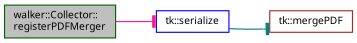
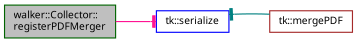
edge "tk::serialize" -> "tk::mergePDF": reversed
